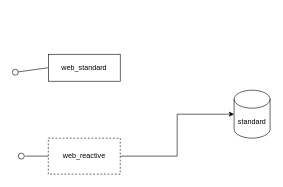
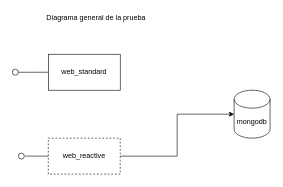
node "Diagrama general de la prueba": added
node "web_standard": size 72x27 -> 72x36
node "standard": label "standard" -> "mongodb"
